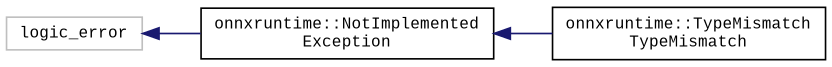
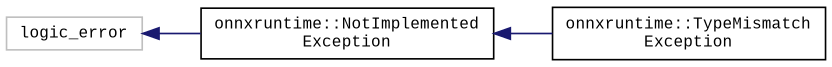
node "onnxruntime::TypeMismatch TypeMismatch": label "onnxruntime::TypeMismatch TypeMismatch" -> "onnxruntime::TypeMismatch Exception"
